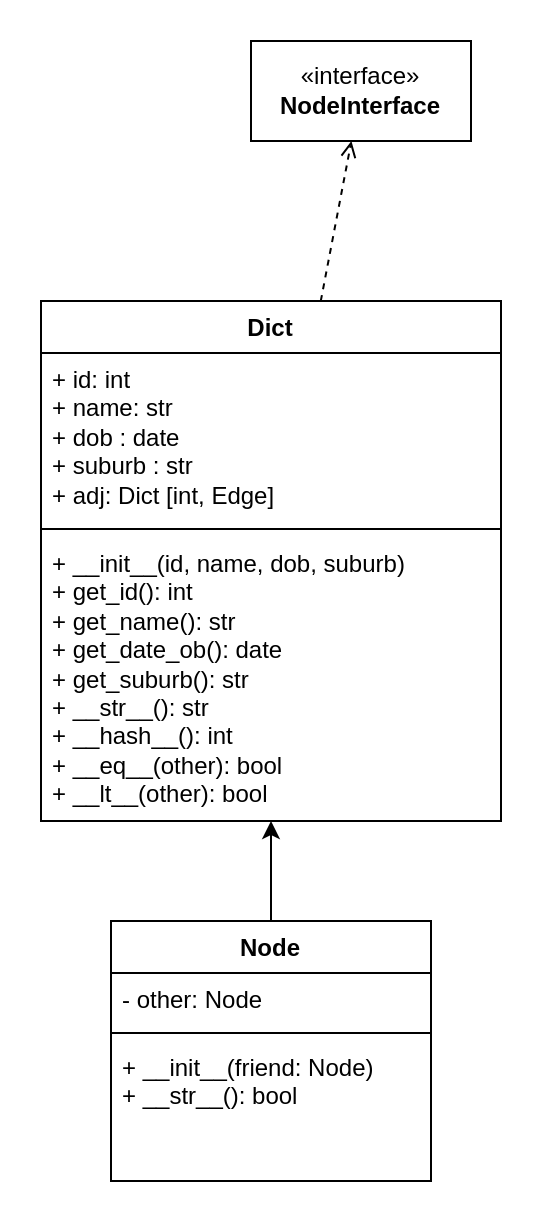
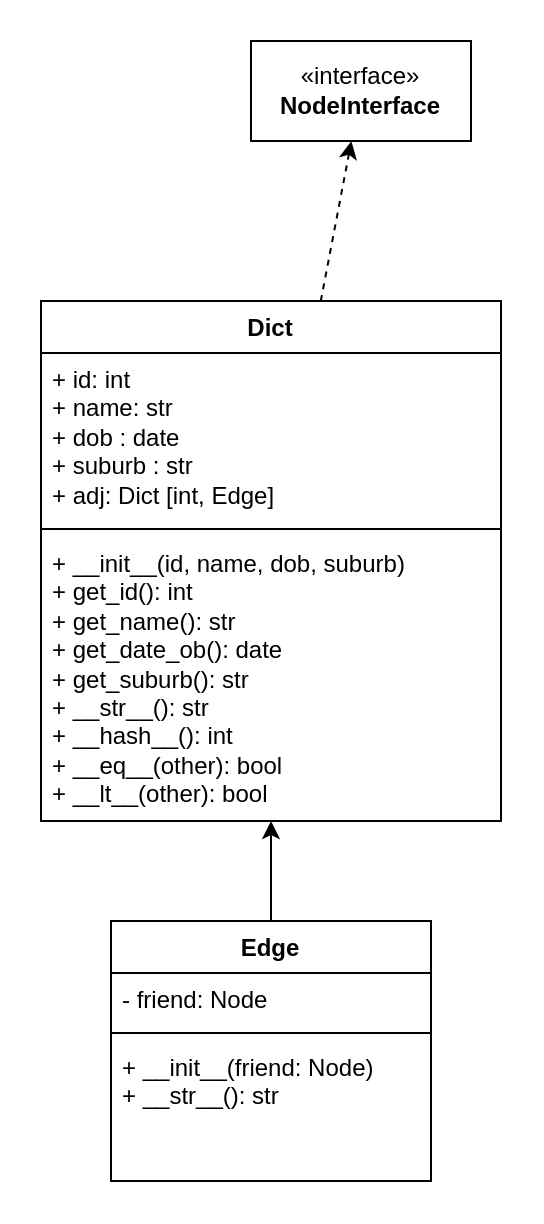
edge "Dict" -> "«interface» NodeInterface": arrowhead open -> classic
node "Node": label "Node" -> "Edge"
node "- other: Node": label "- other: Node" -> "- friend: Node"
node "+ __init__(friend: Node) + __str__(): bool": label "+ __init__(friend: Node) + __str__(): bool" -> "+ __init__(friend: Node) + __str__(): str"
